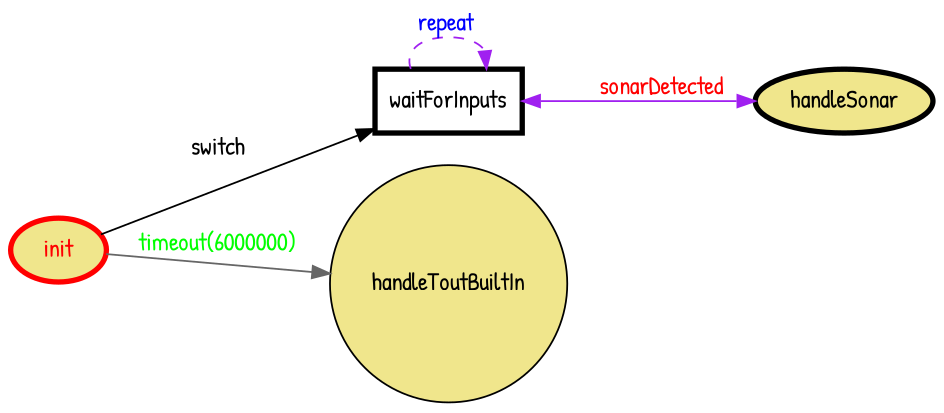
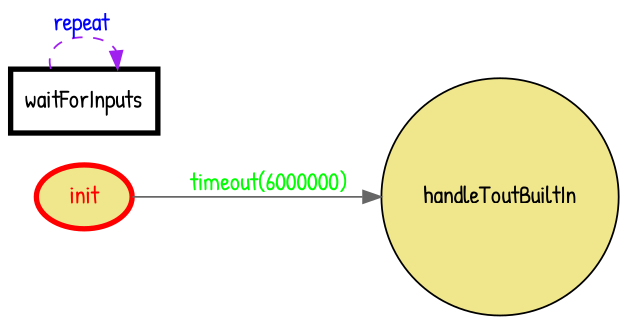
node "handleSonar": removed
edge "init" -> "waitForInputs": removed, label "switch"
